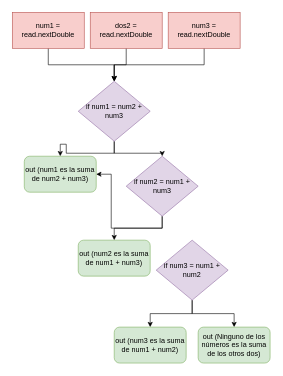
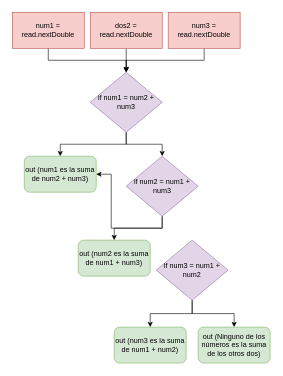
node "if num1 = num2 + num3": moved (114, 111) -> (126, 102)
